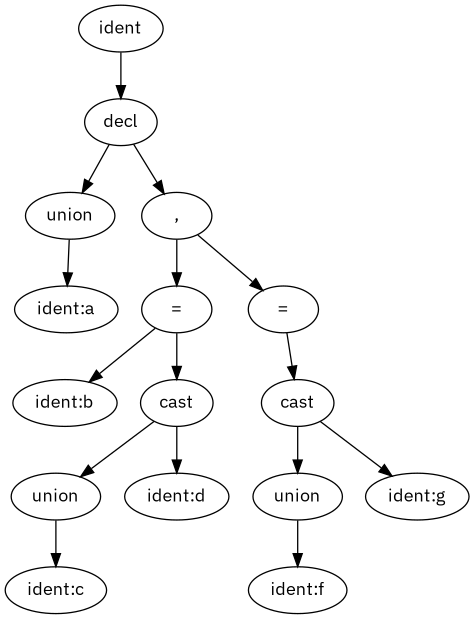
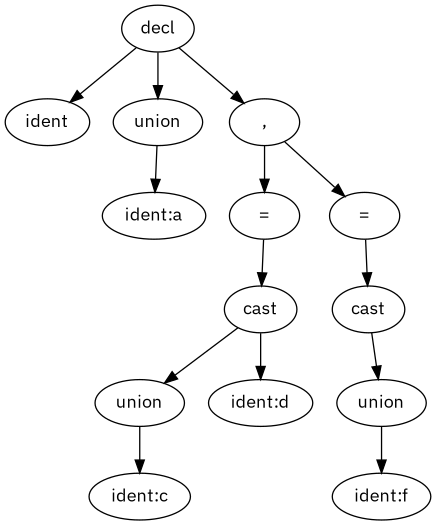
edge "ident" -> "decl": reversed
node "ident:b": removed
node "ident:g": removed
